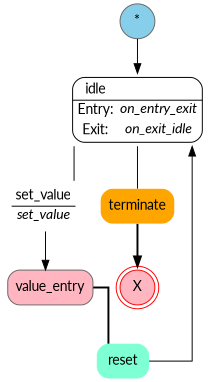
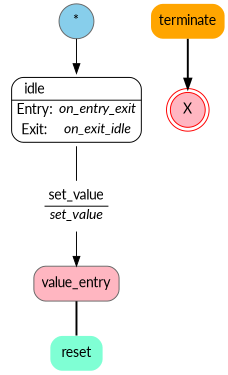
edge "idle" -- "terminate": removed
edge "reset" -> "idle": removed
